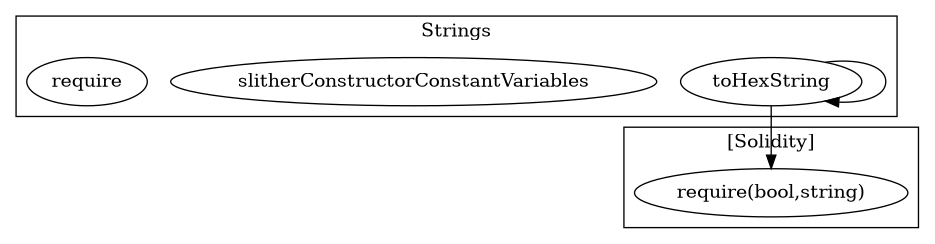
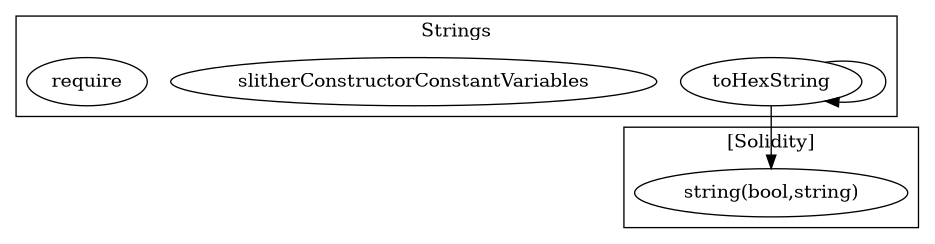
node "require(bool,string)": label "require(bool,string)" -> "string(bool,string)"
